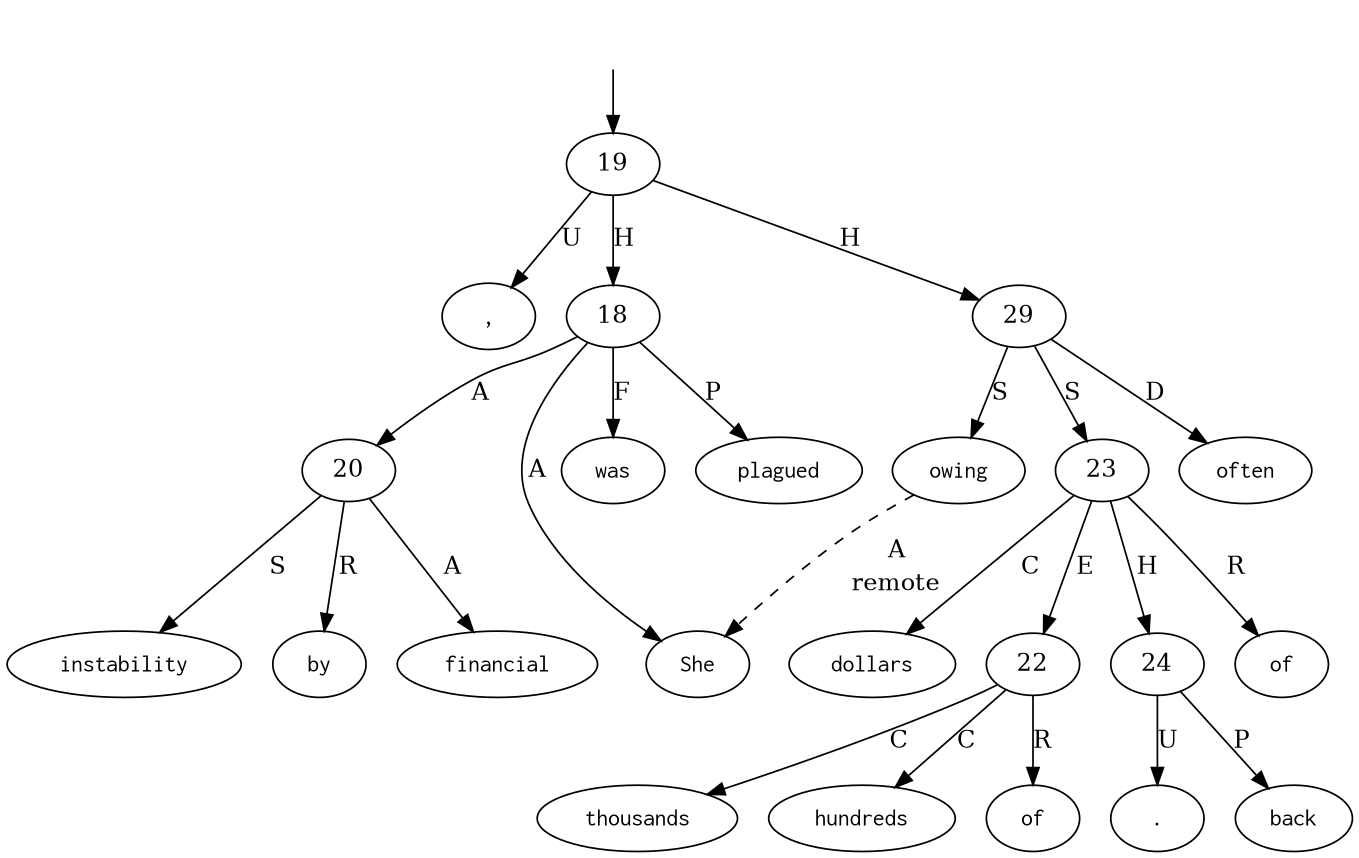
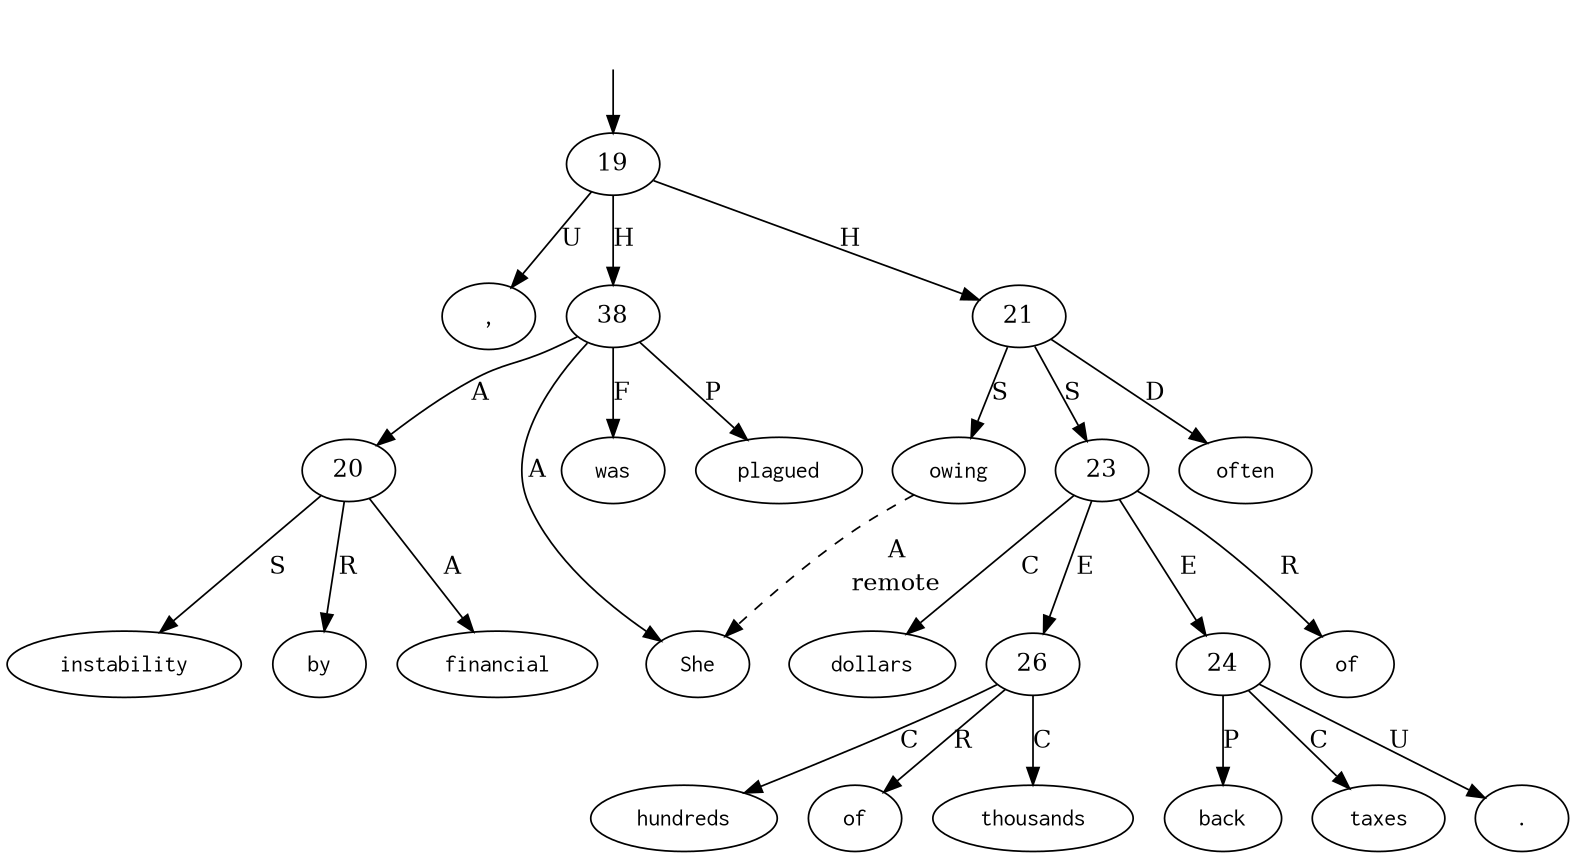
node "18": label "18" -> "38"
node "29": label "29" -> "21"
edge "23" -> "24": label "H" -> "E"
node "22": label "22" -> "26"
node "taxes": added
